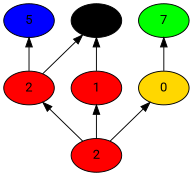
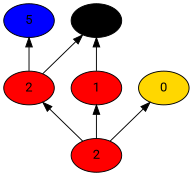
node "7": removed
